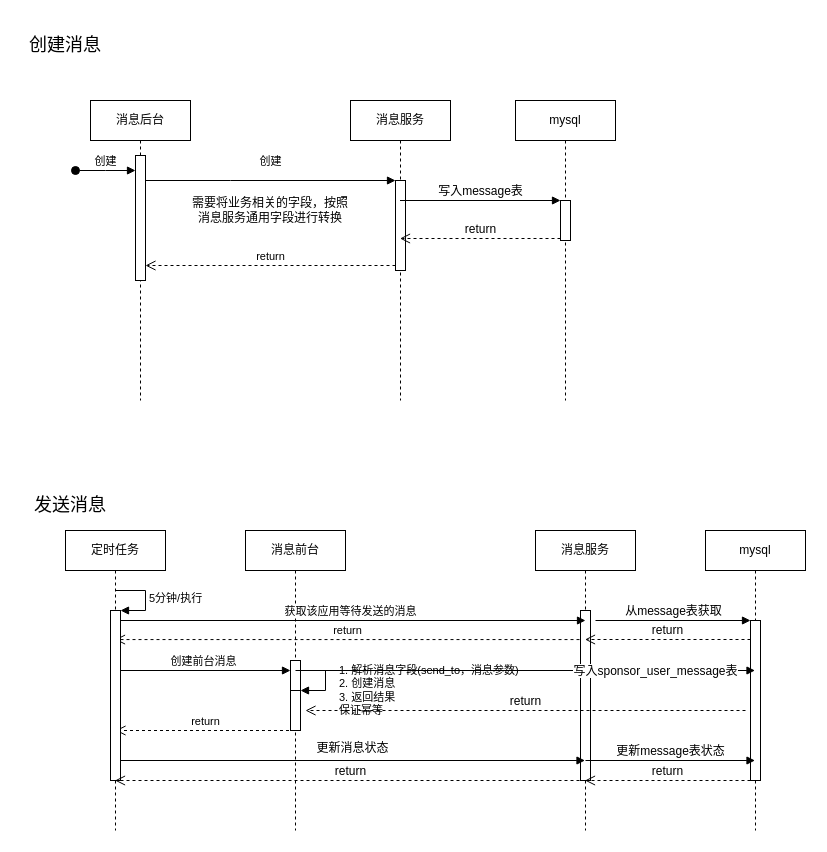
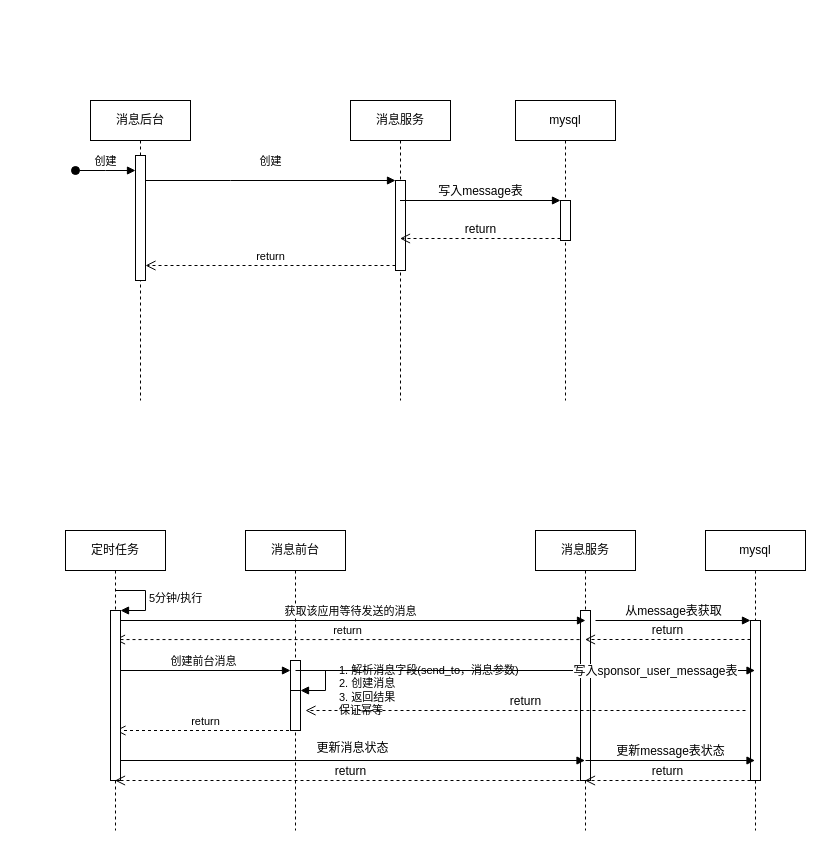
node "创建消息": removed
node "需要将业务相关的字段，按照消息服务通用字段进行转换": removed
node "发送消息": removed
